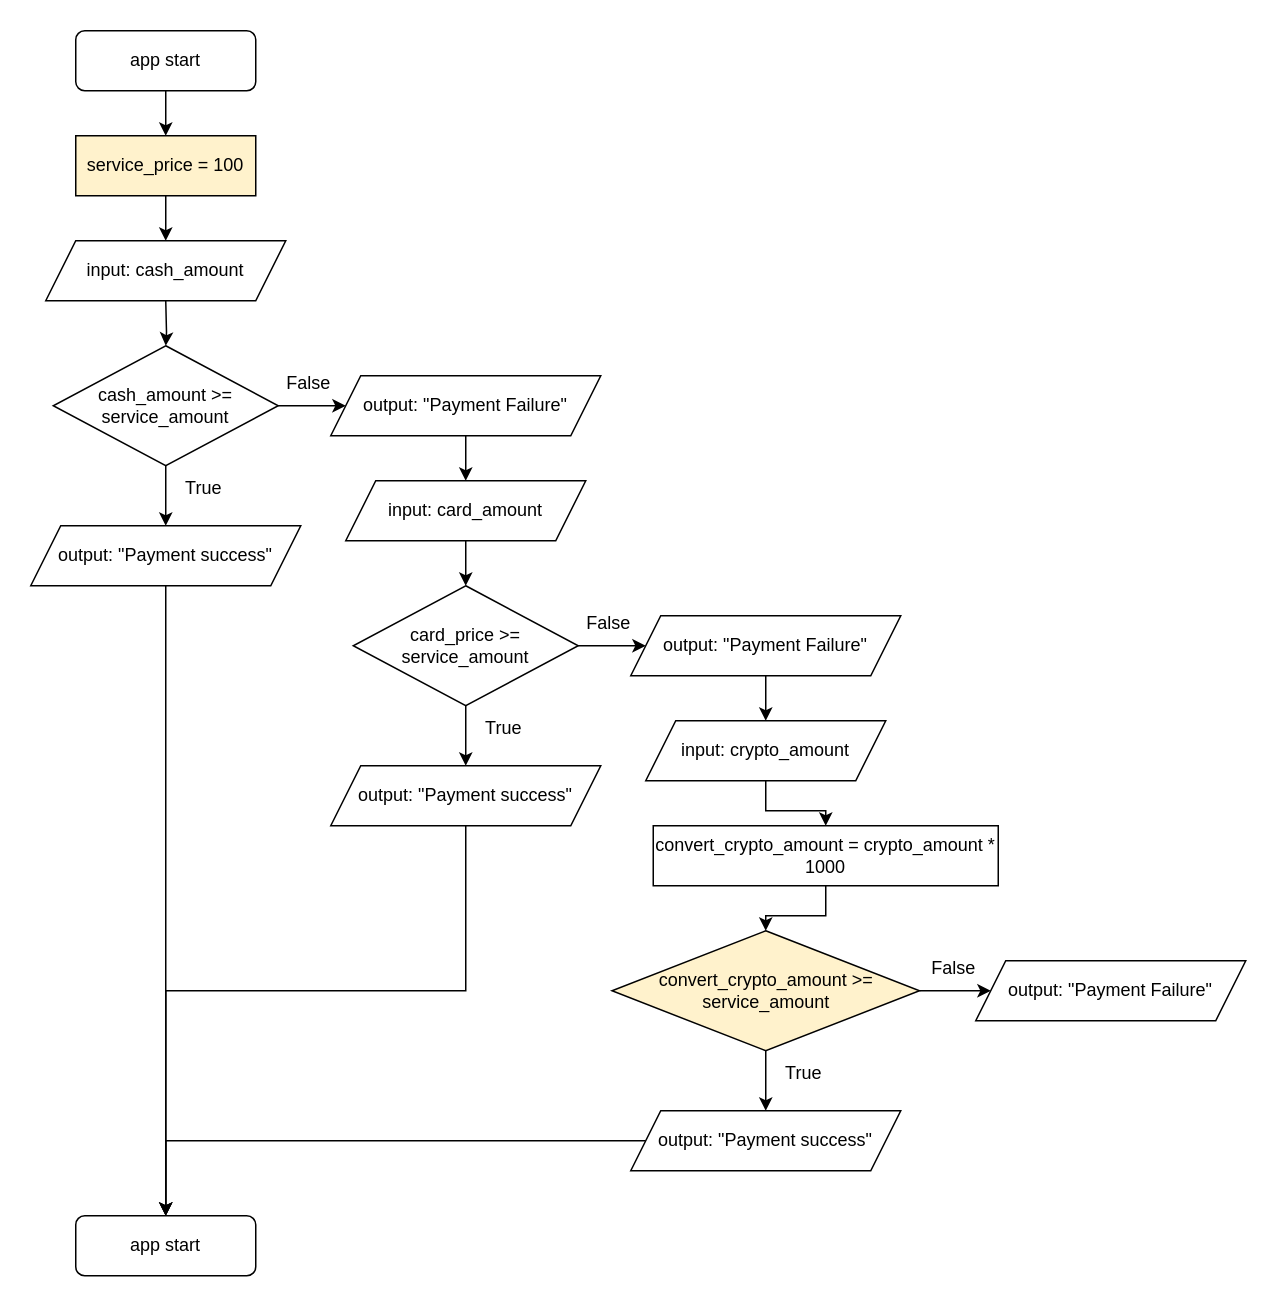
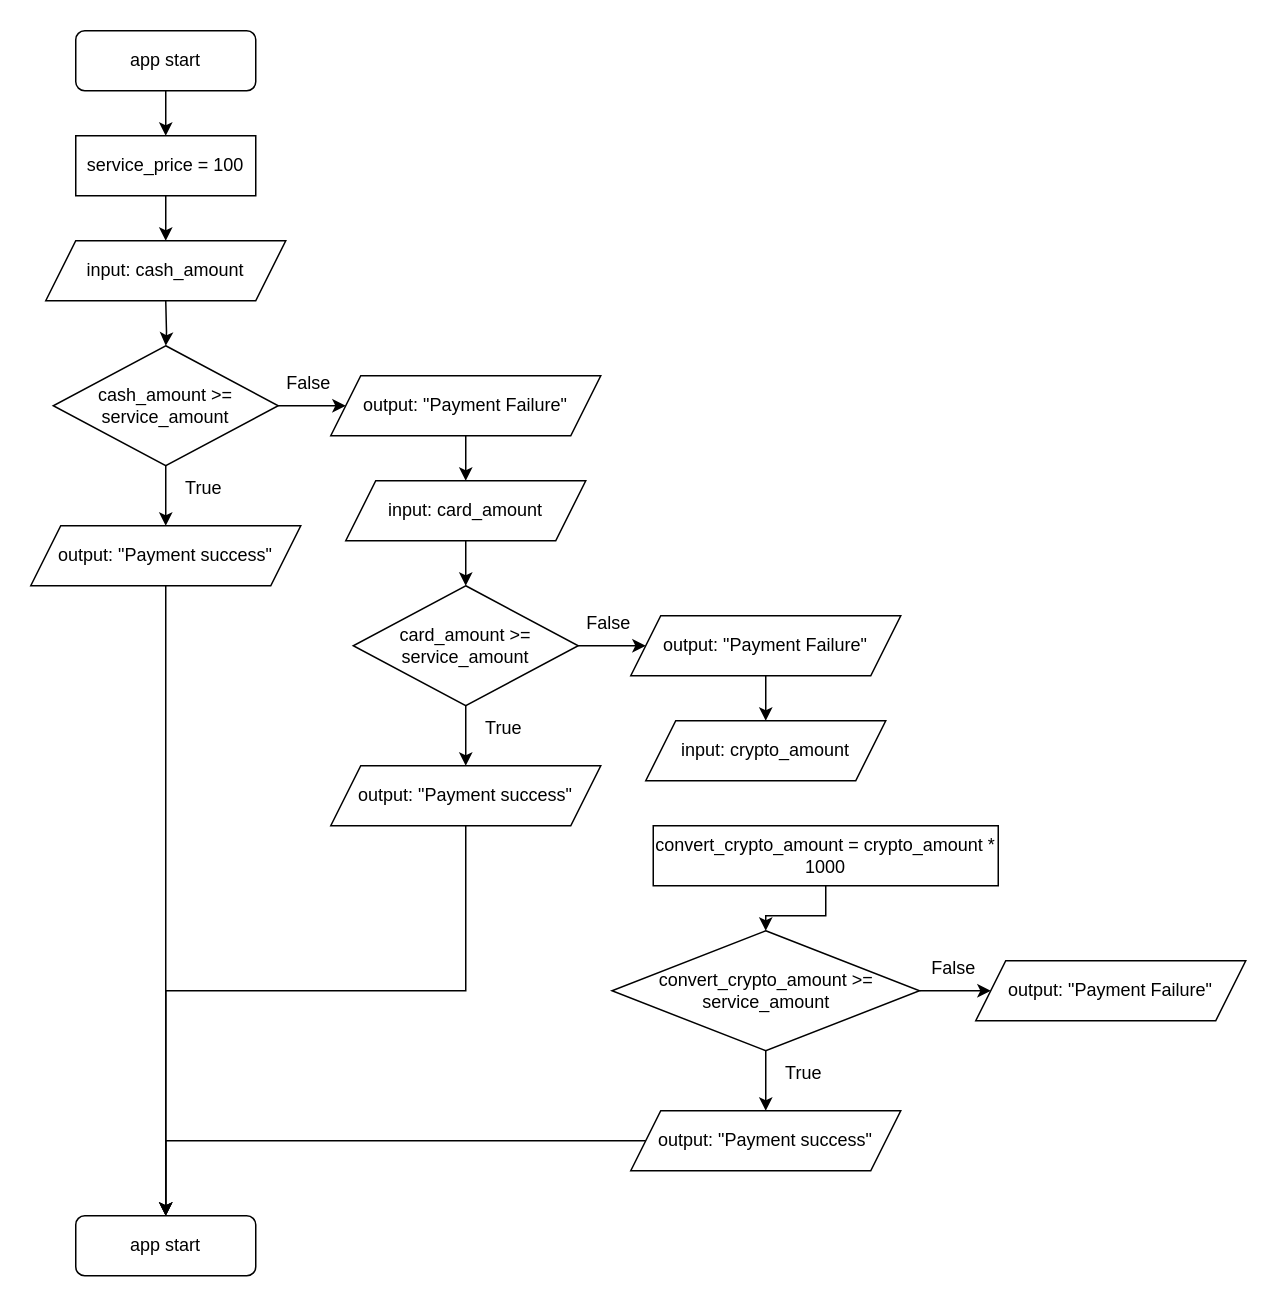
node "service_price = 100": fillcolor #fff2cc -> #ffffff
node "card_price >= service_amount": label "card_price >= service_amount" -> "card_amount >= service_amount"
edge "input: crypto_amount" -> "convert_crypto_amount = crypto_amount * 1000": removed
node "convert_crypto_amount >= service_amount": fillcolor #fff2cc -> #ffffff
